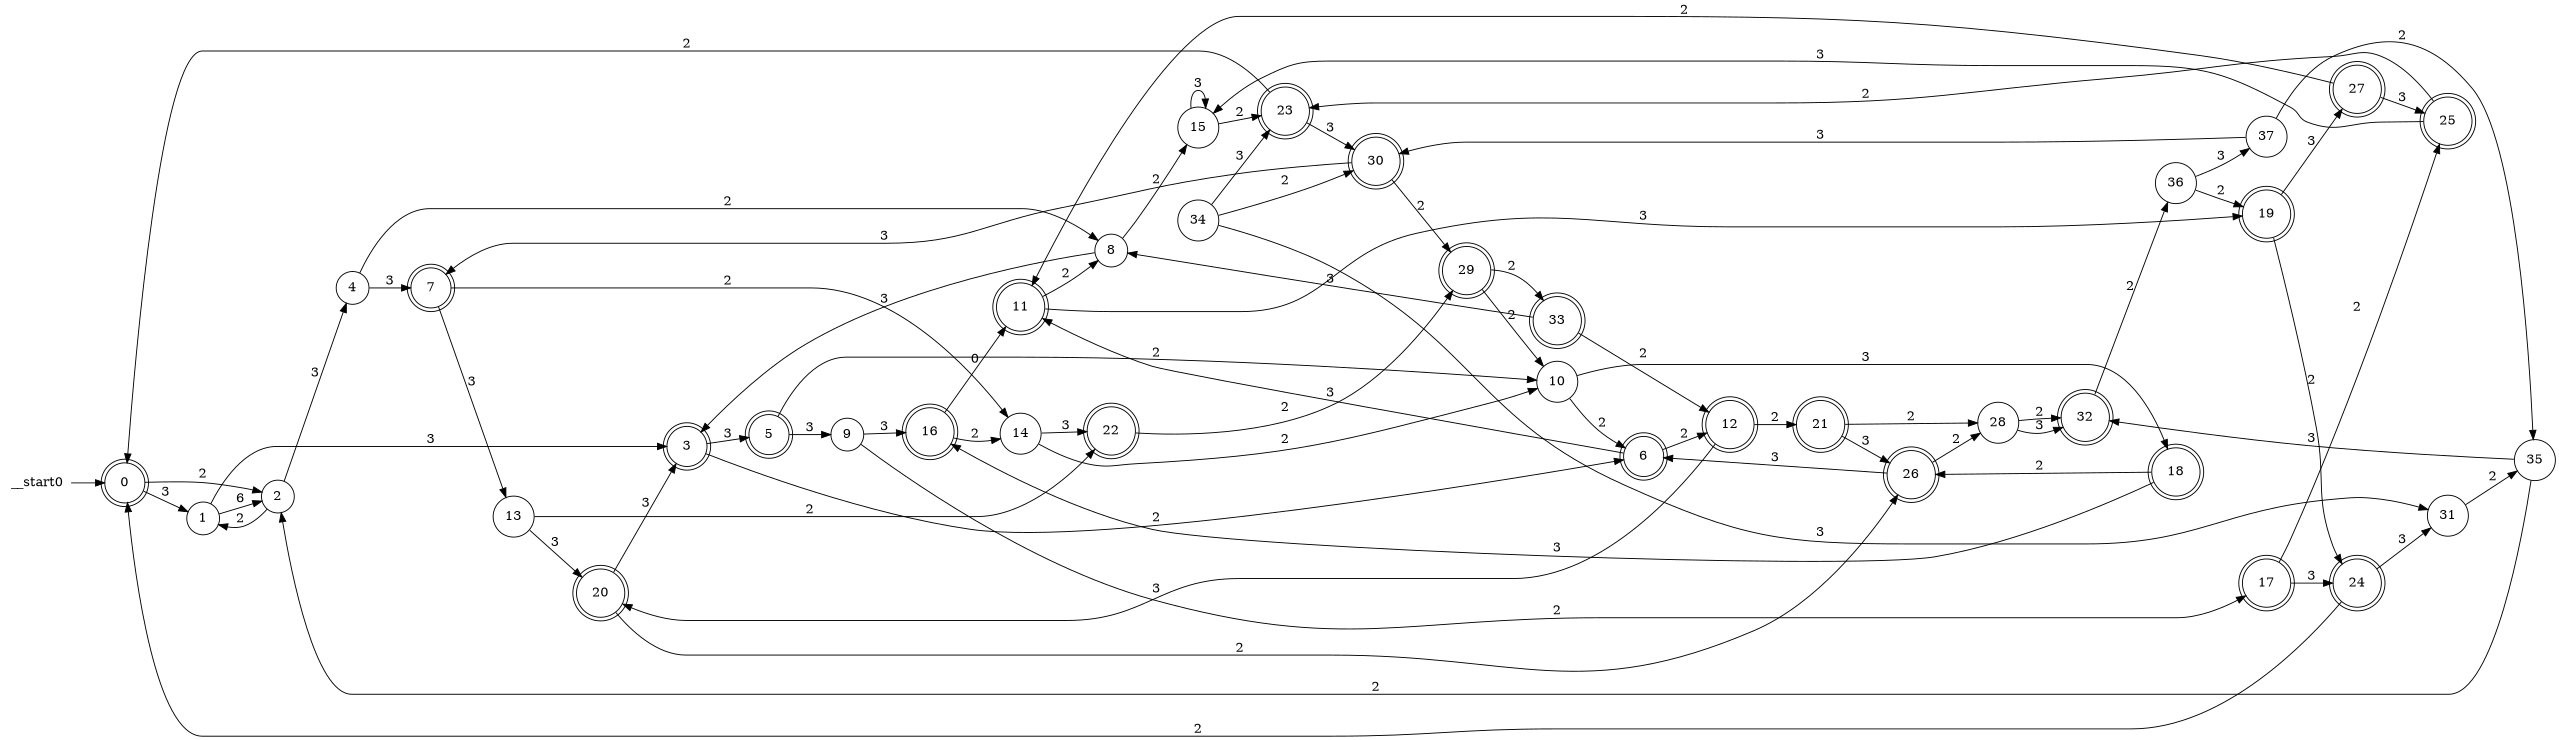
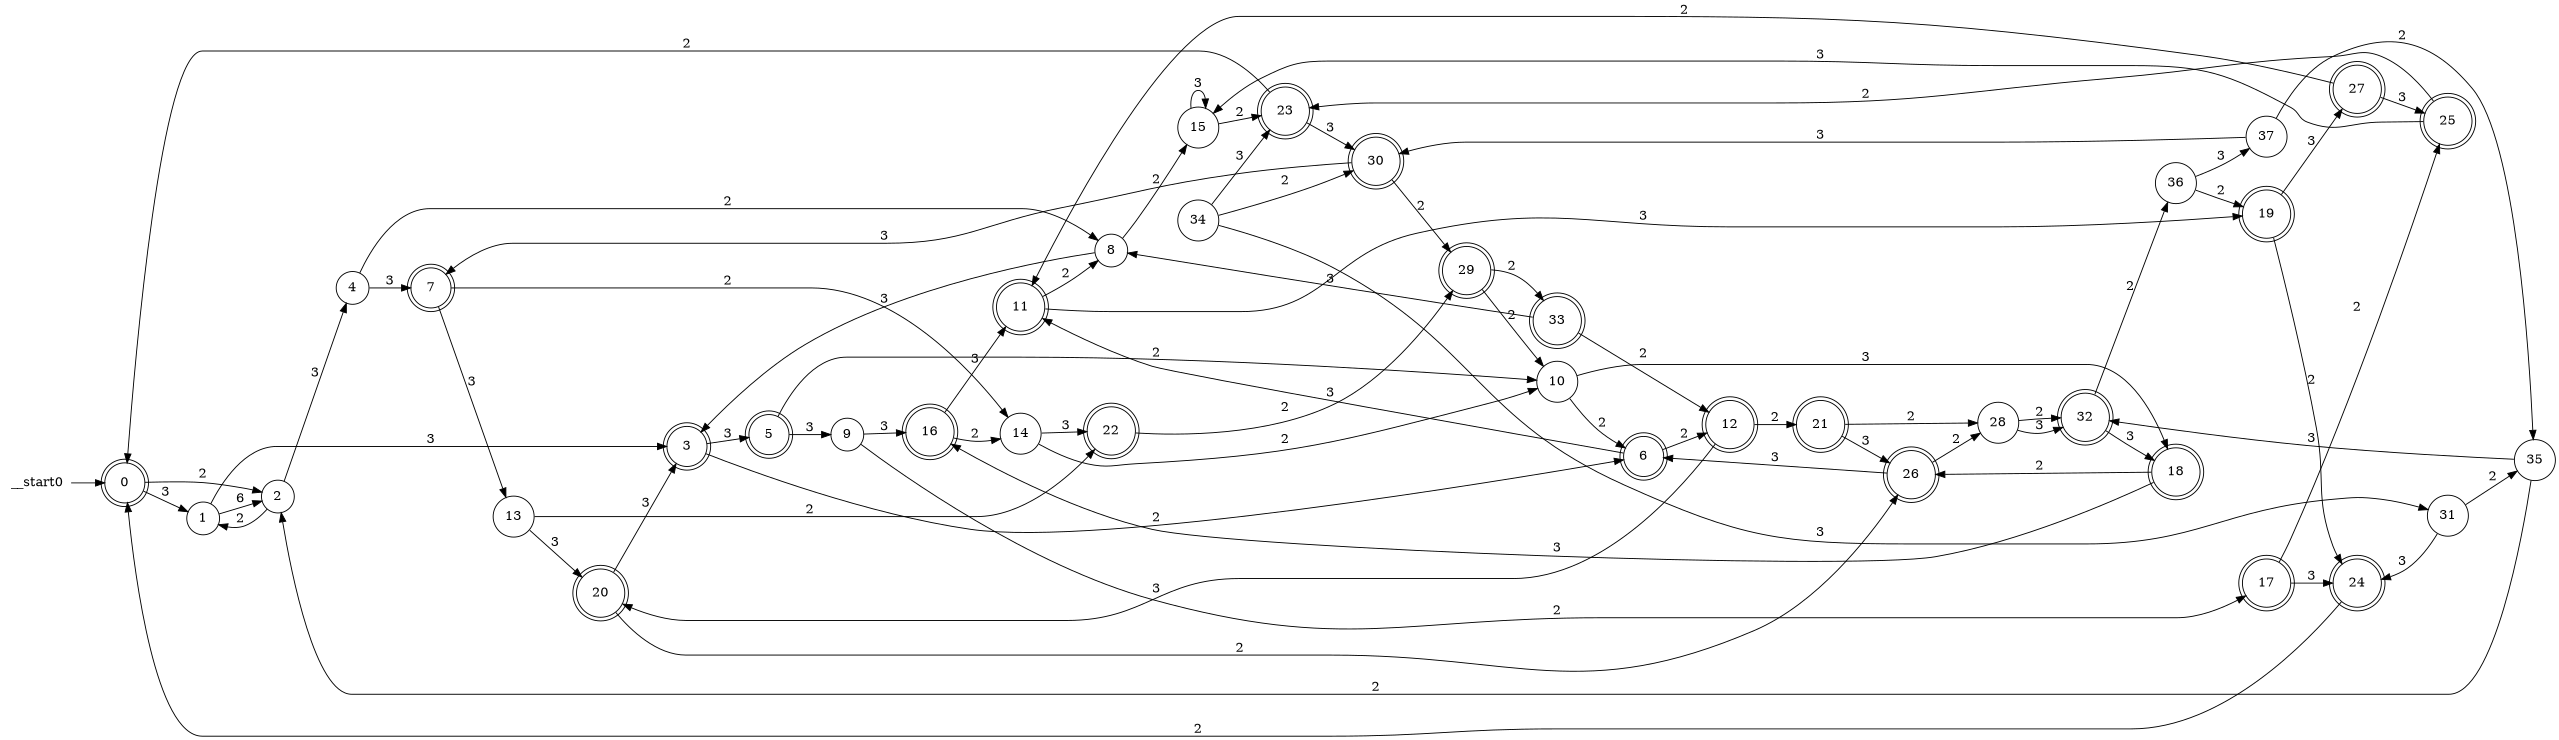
edge "16" -> "11": label "0" -> "3"
edge "32" -> "18": added, label "3"
edge "24" -> "31": reversed
